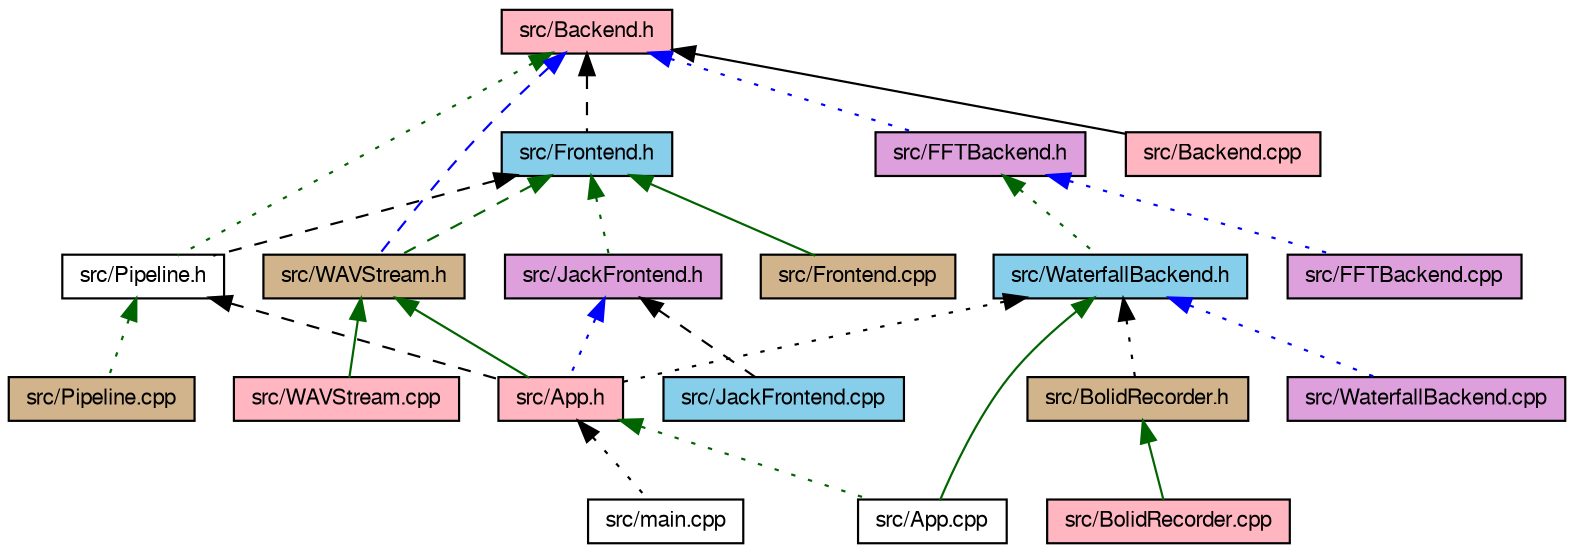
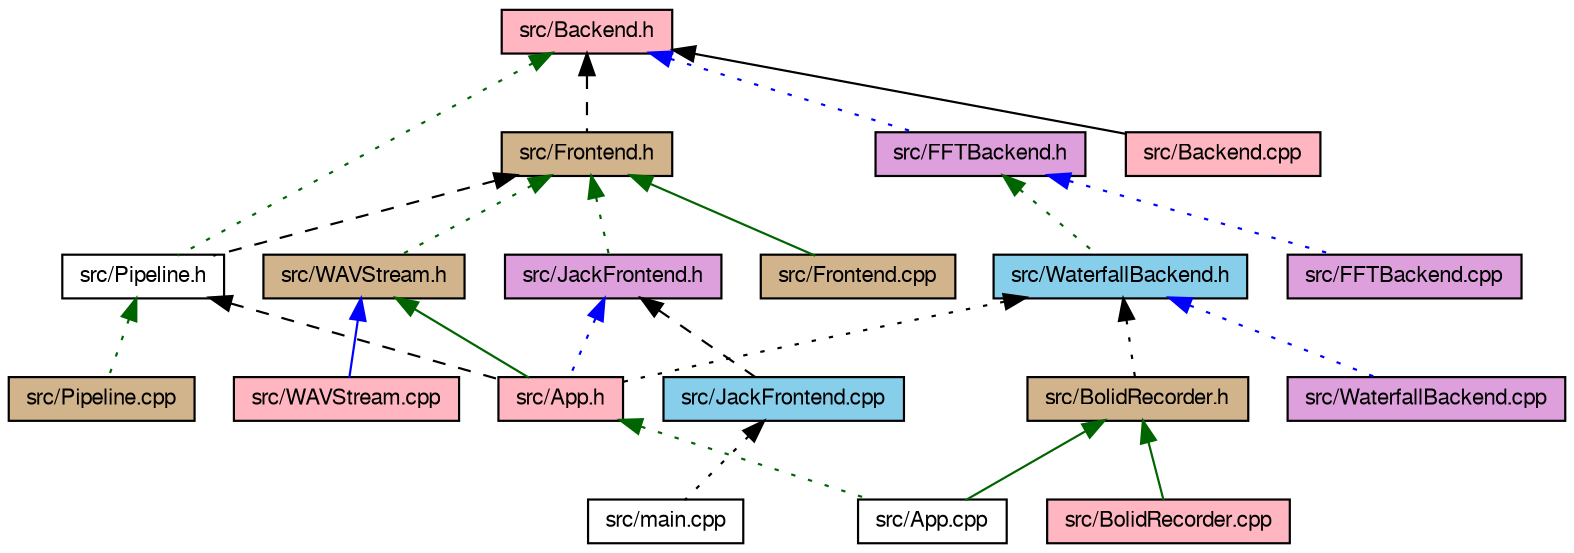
node "src/Frontend.h": fillcolor skyblue -> tan
edge "src/WAVStream.h" -> "src/Backend.h": removed
edge "src/WAVStream.h" -> "src/Frontend.h": style dashed -> dotted
edge "src/WAVStream.cpp" -> "src/WAVStream.h": color darkgreen -> blue
edge "src/App.cpp" -> "src/WaterfallBackend.h": now "src/App.cpp" -> "src/BolidRecorder.h"
edge "src/main.cpp" -> "src/App.h": now "src/main.cpp" -> "src/JackFrontend.cpp"
